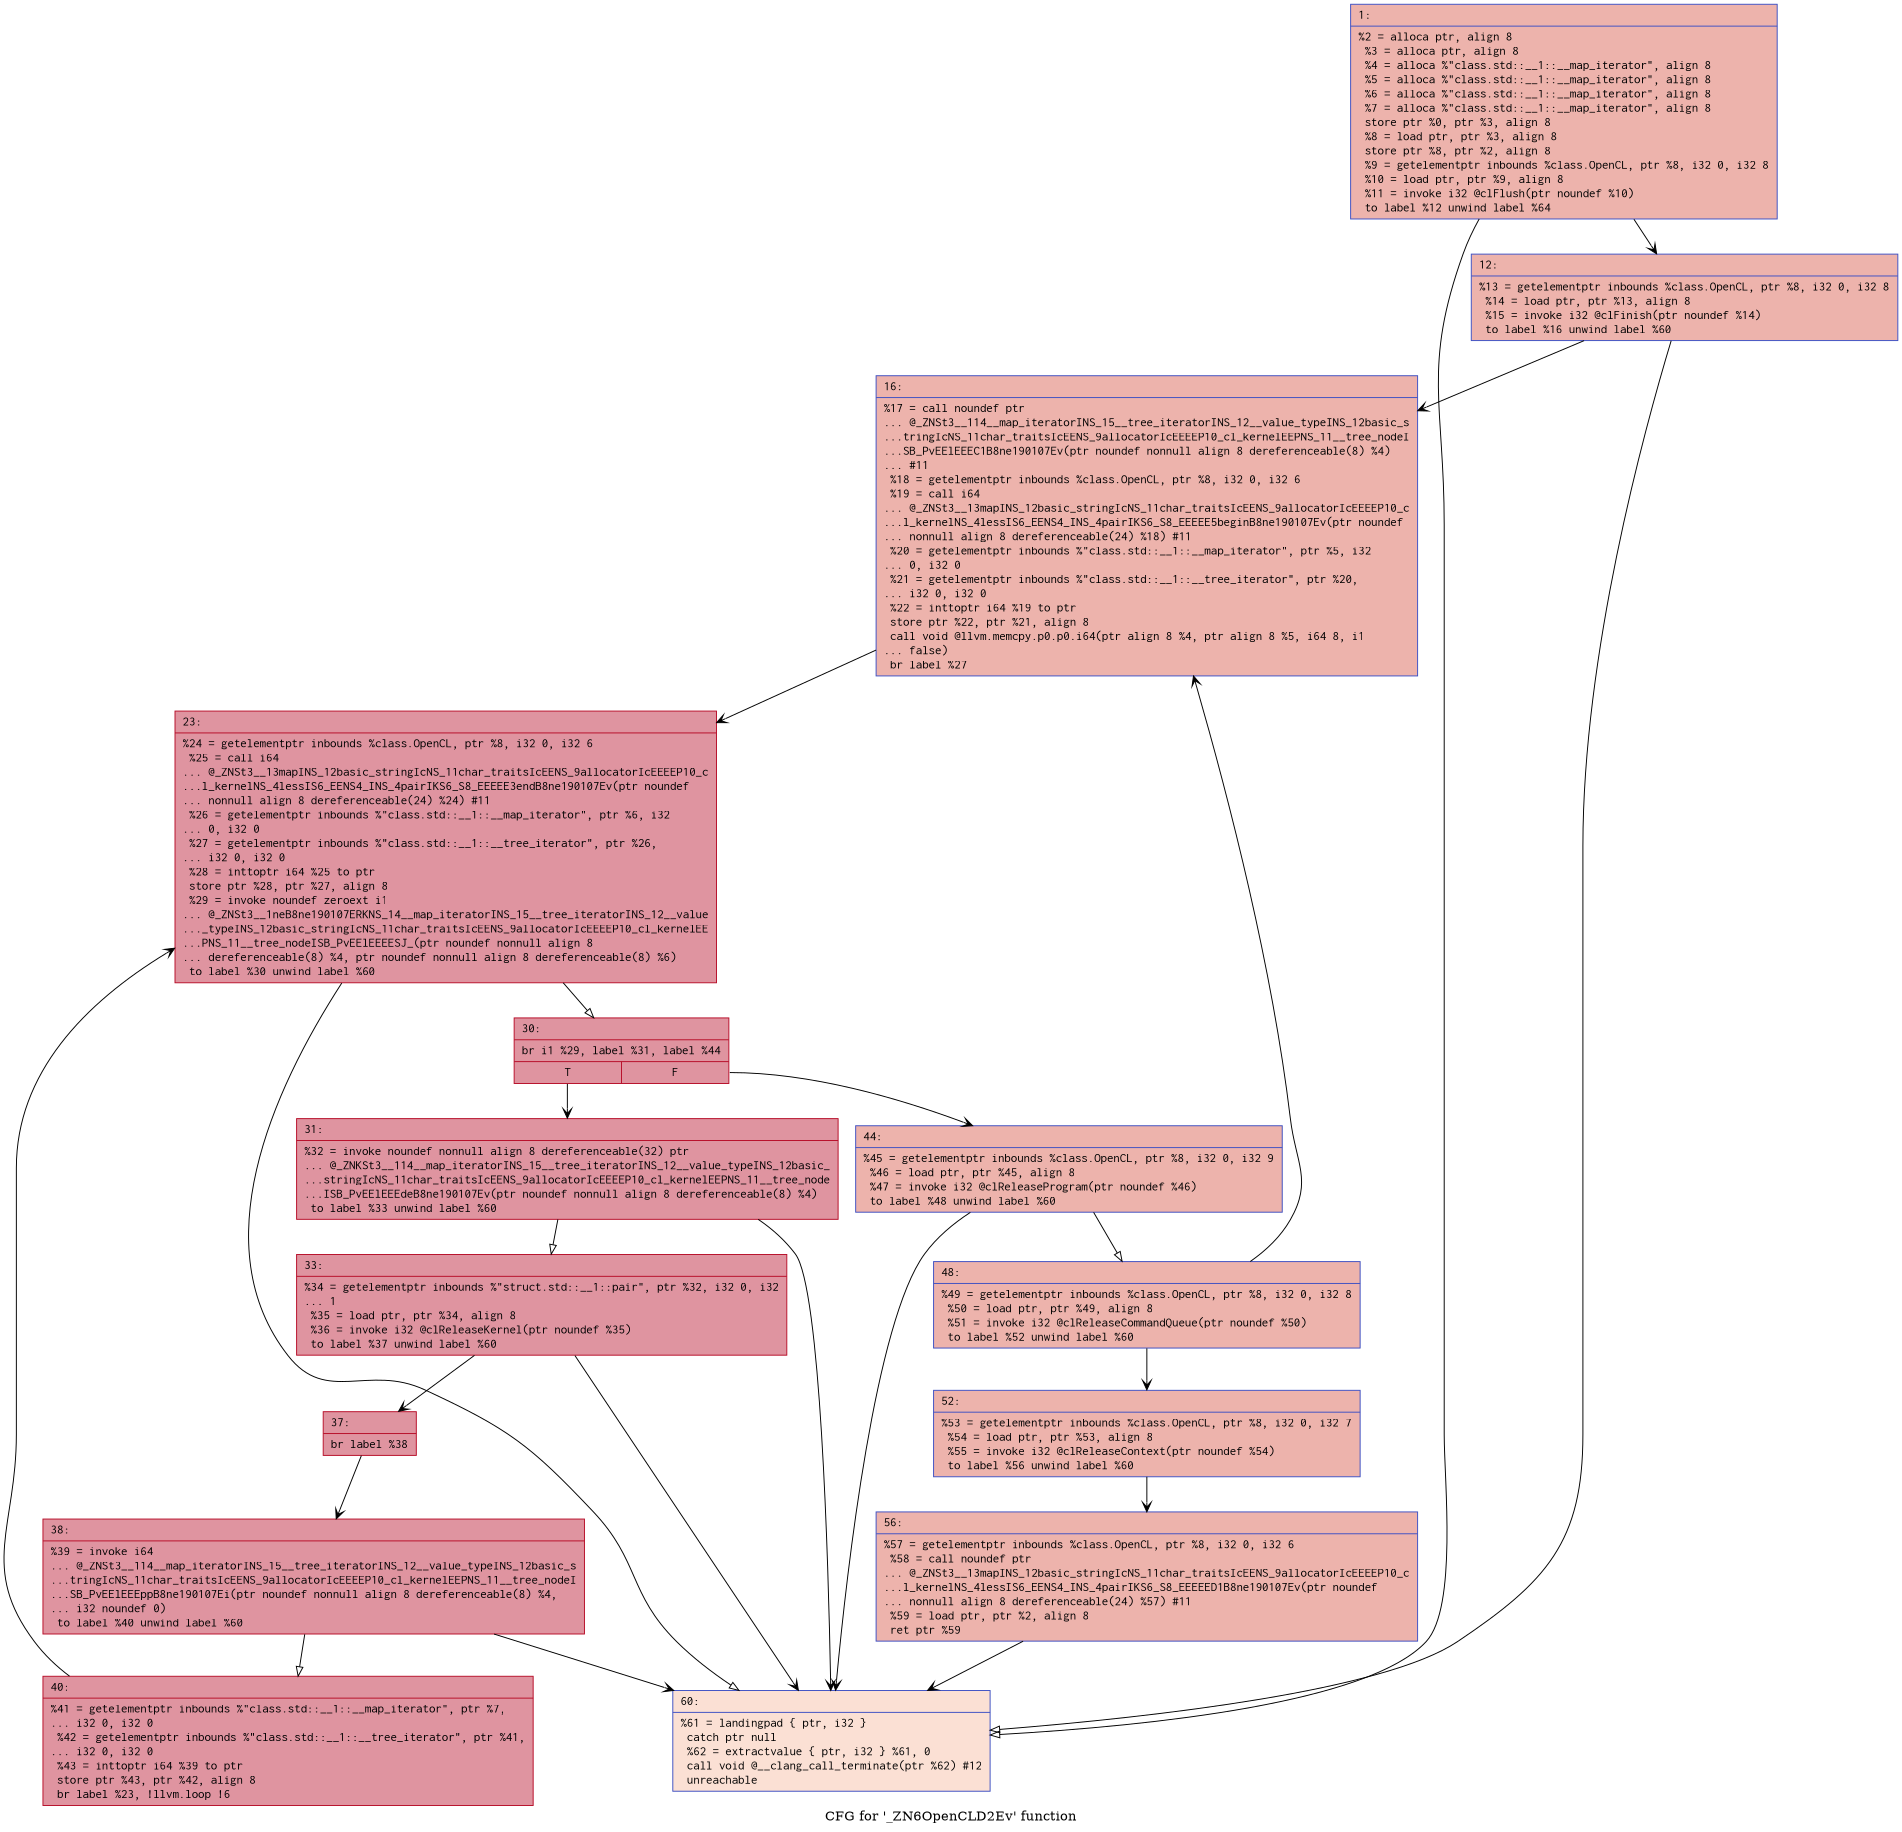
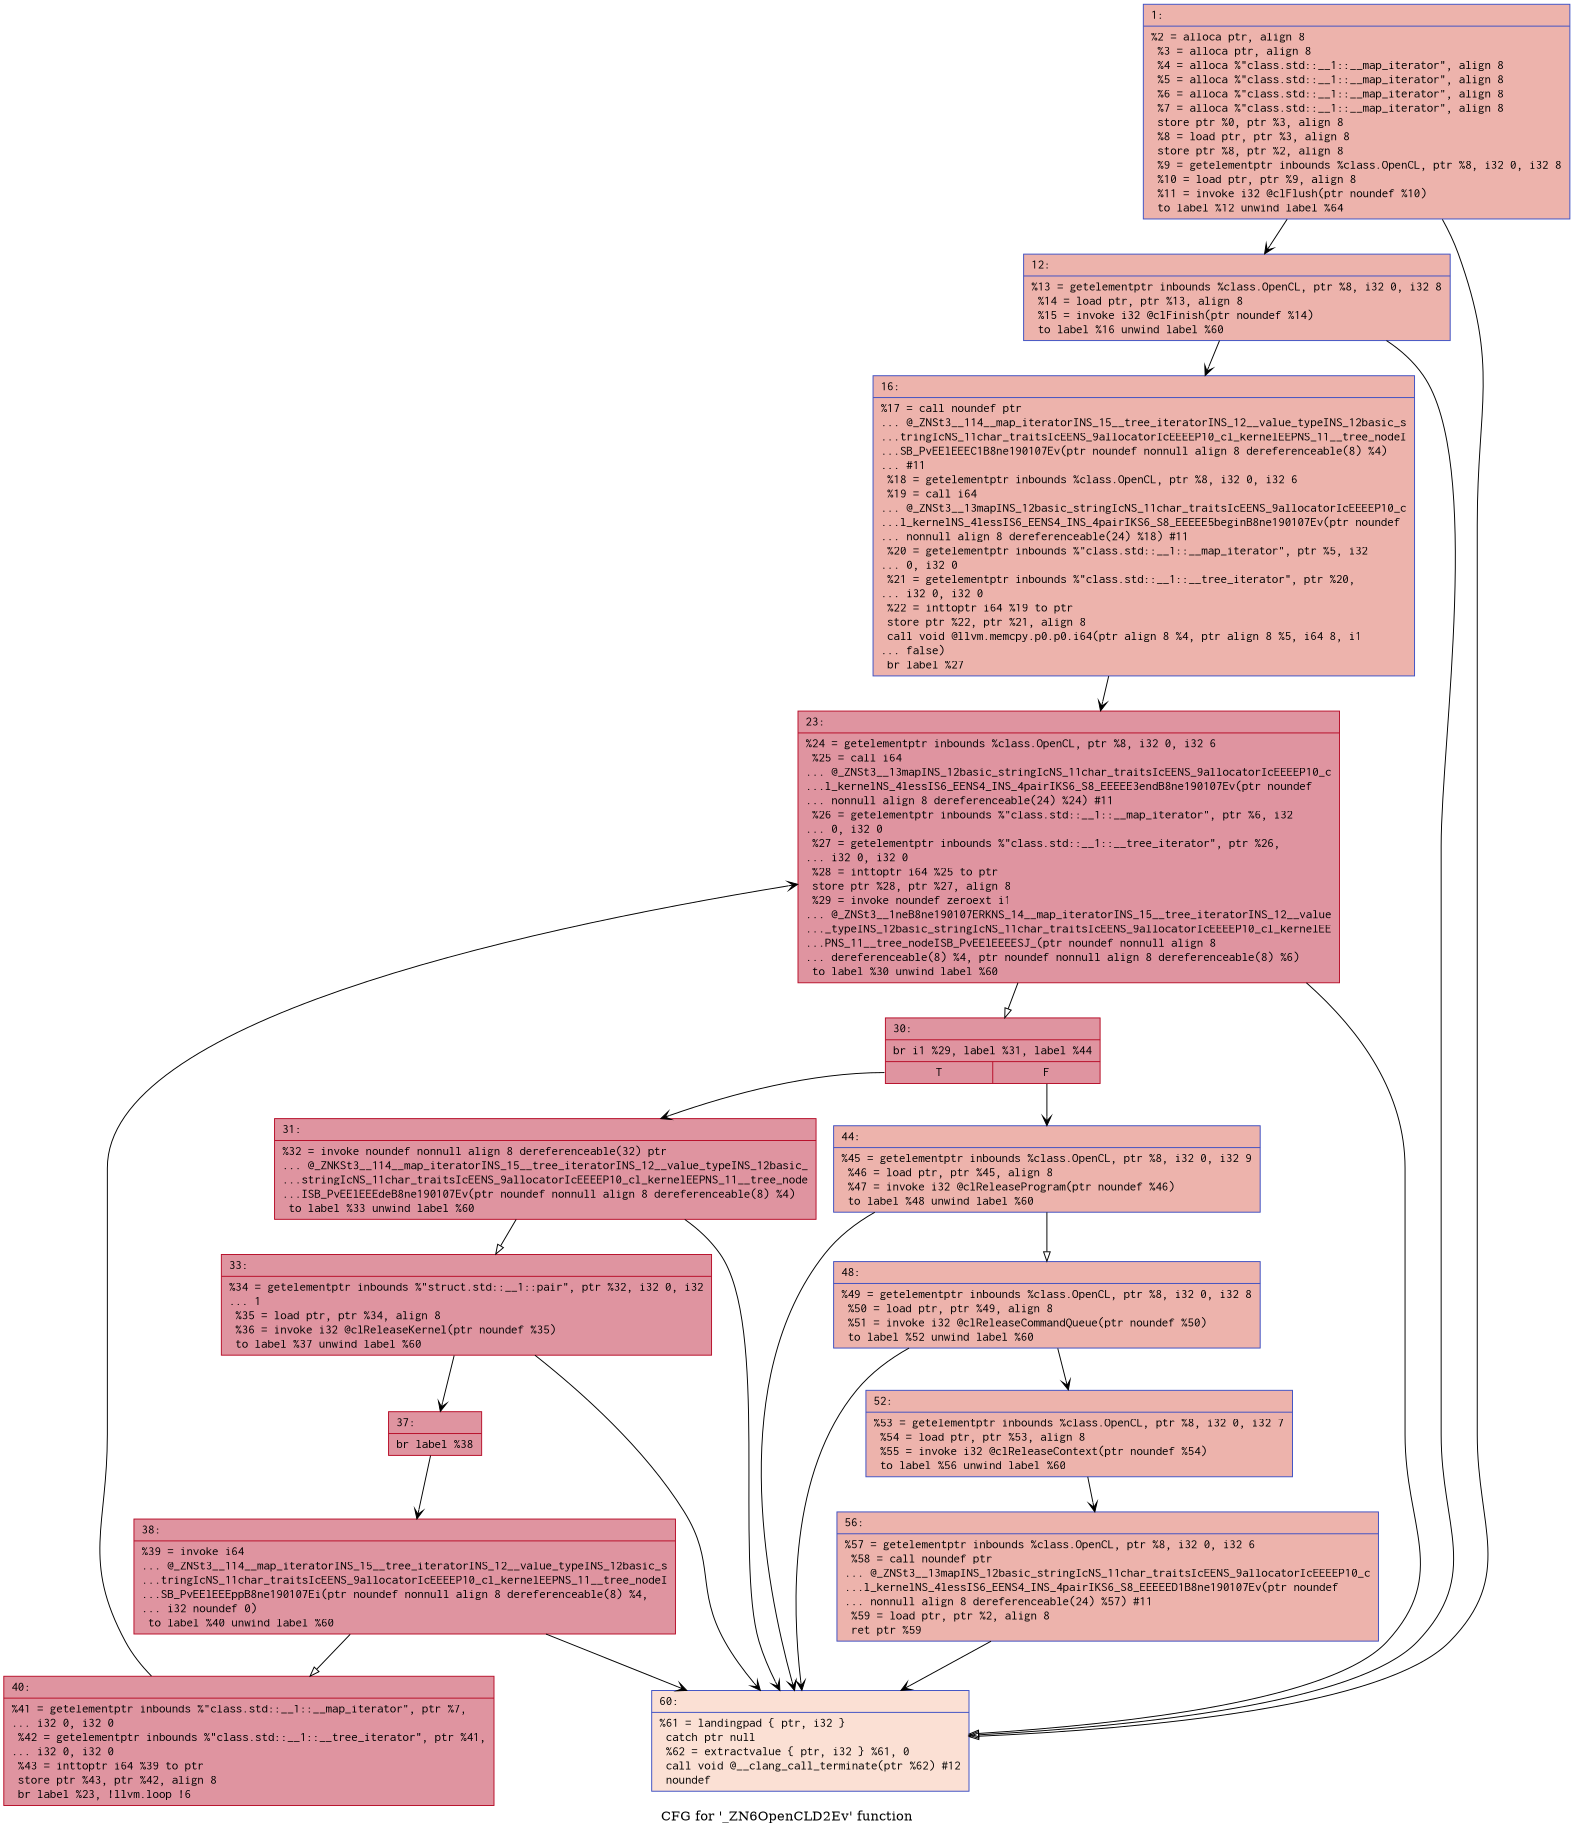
edge "48:" -> "16:": now "48:" -> "60:"
node "60:": text "unreachable" -> "noundef"
